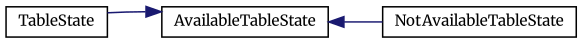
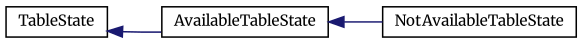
edge "TableState" -> "AvailableTableState": reversed
